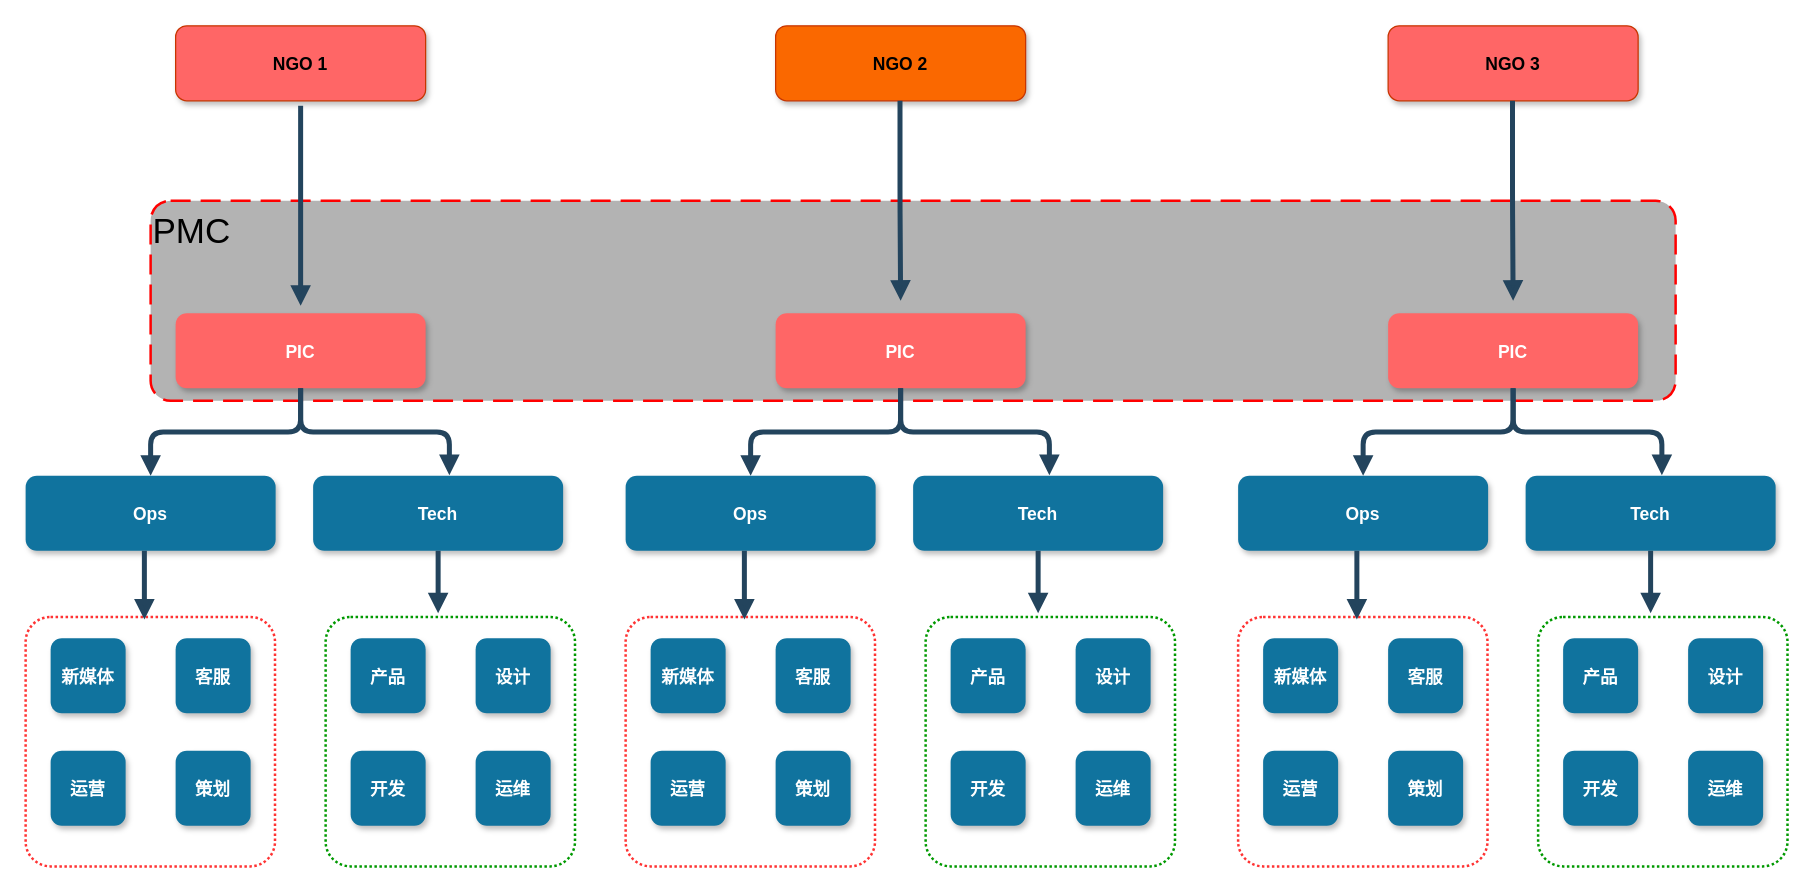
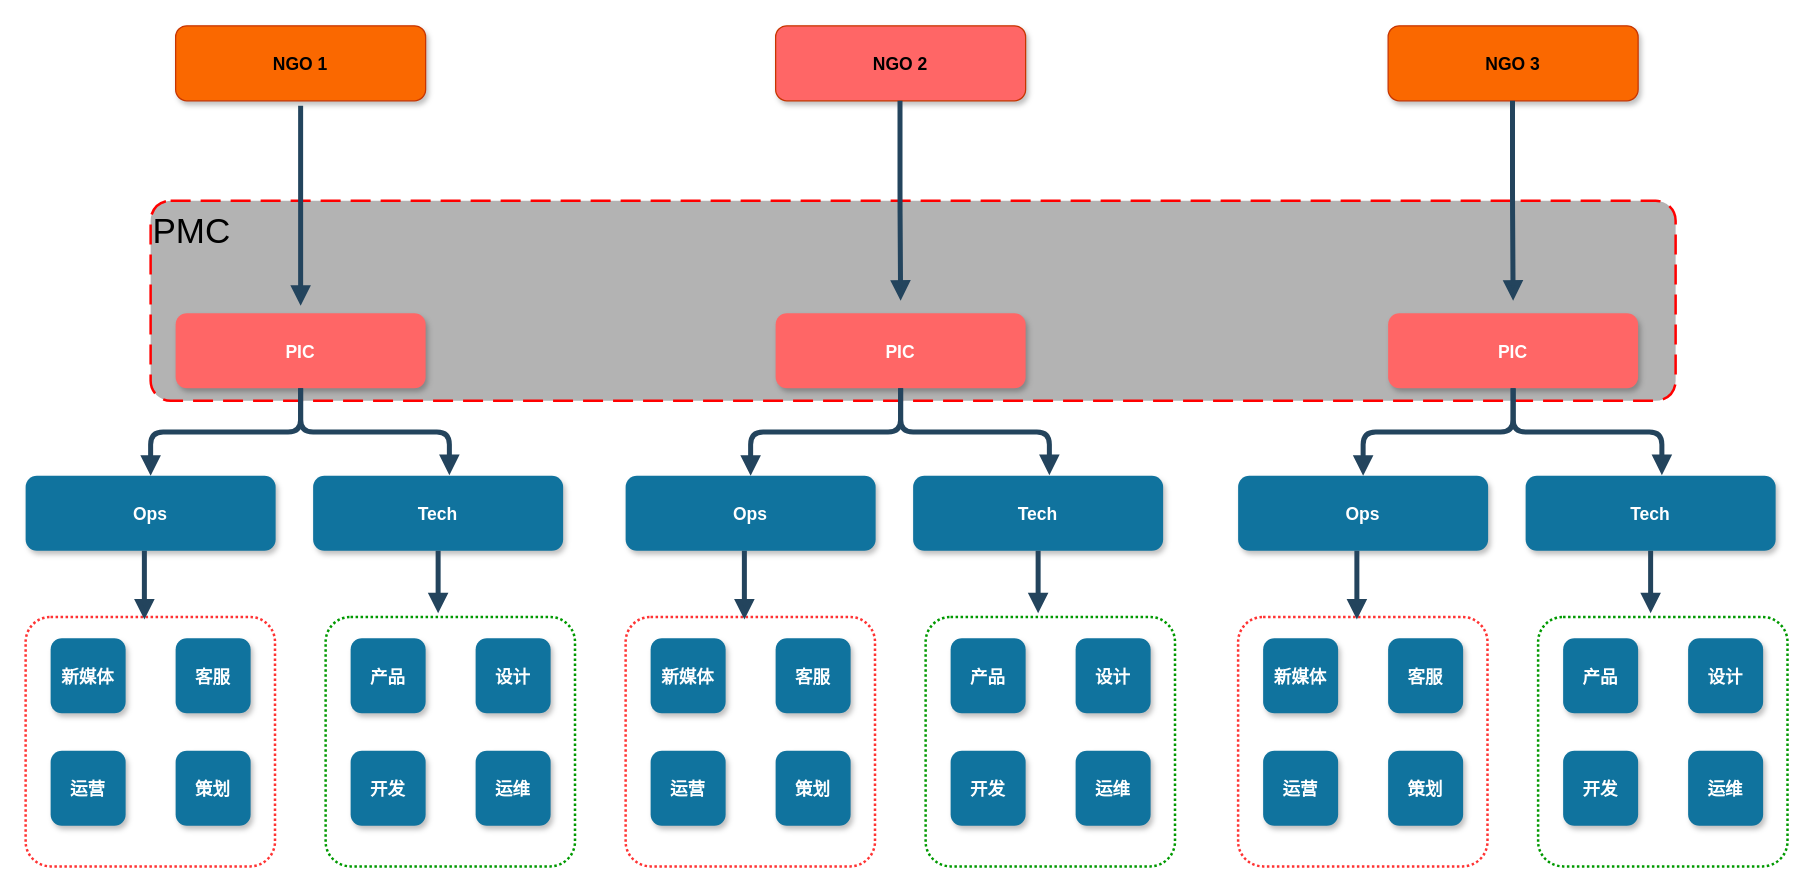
node "NGO 1": fillcolor #ff6666 -> #fa6800
node "NGO 2": fillcolor #fa6800 -> #ff6666
node "NGO 3": fillcolor #ff6666 -> #fa6800
